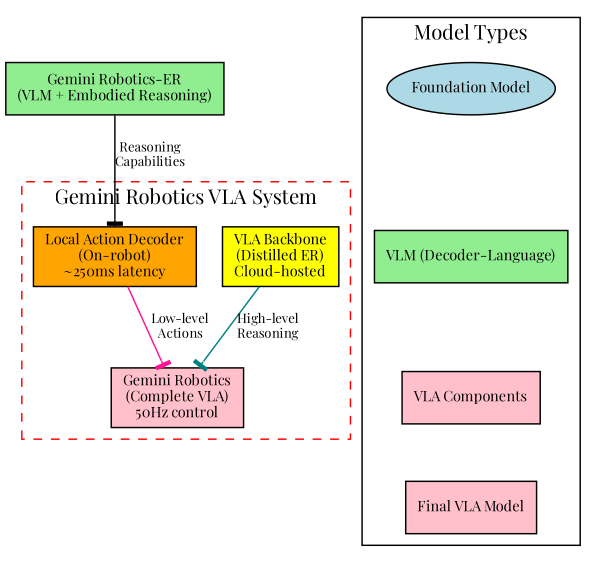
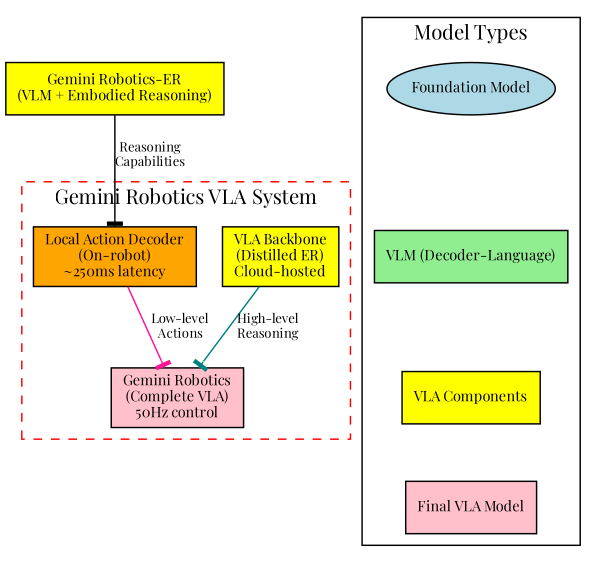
node "Gemini Robotics-ER (VLM + Embodied Reasoning)": fillcolor lightgreen -> yellow
node "VLA Components": fillcolor pink -> yellow
